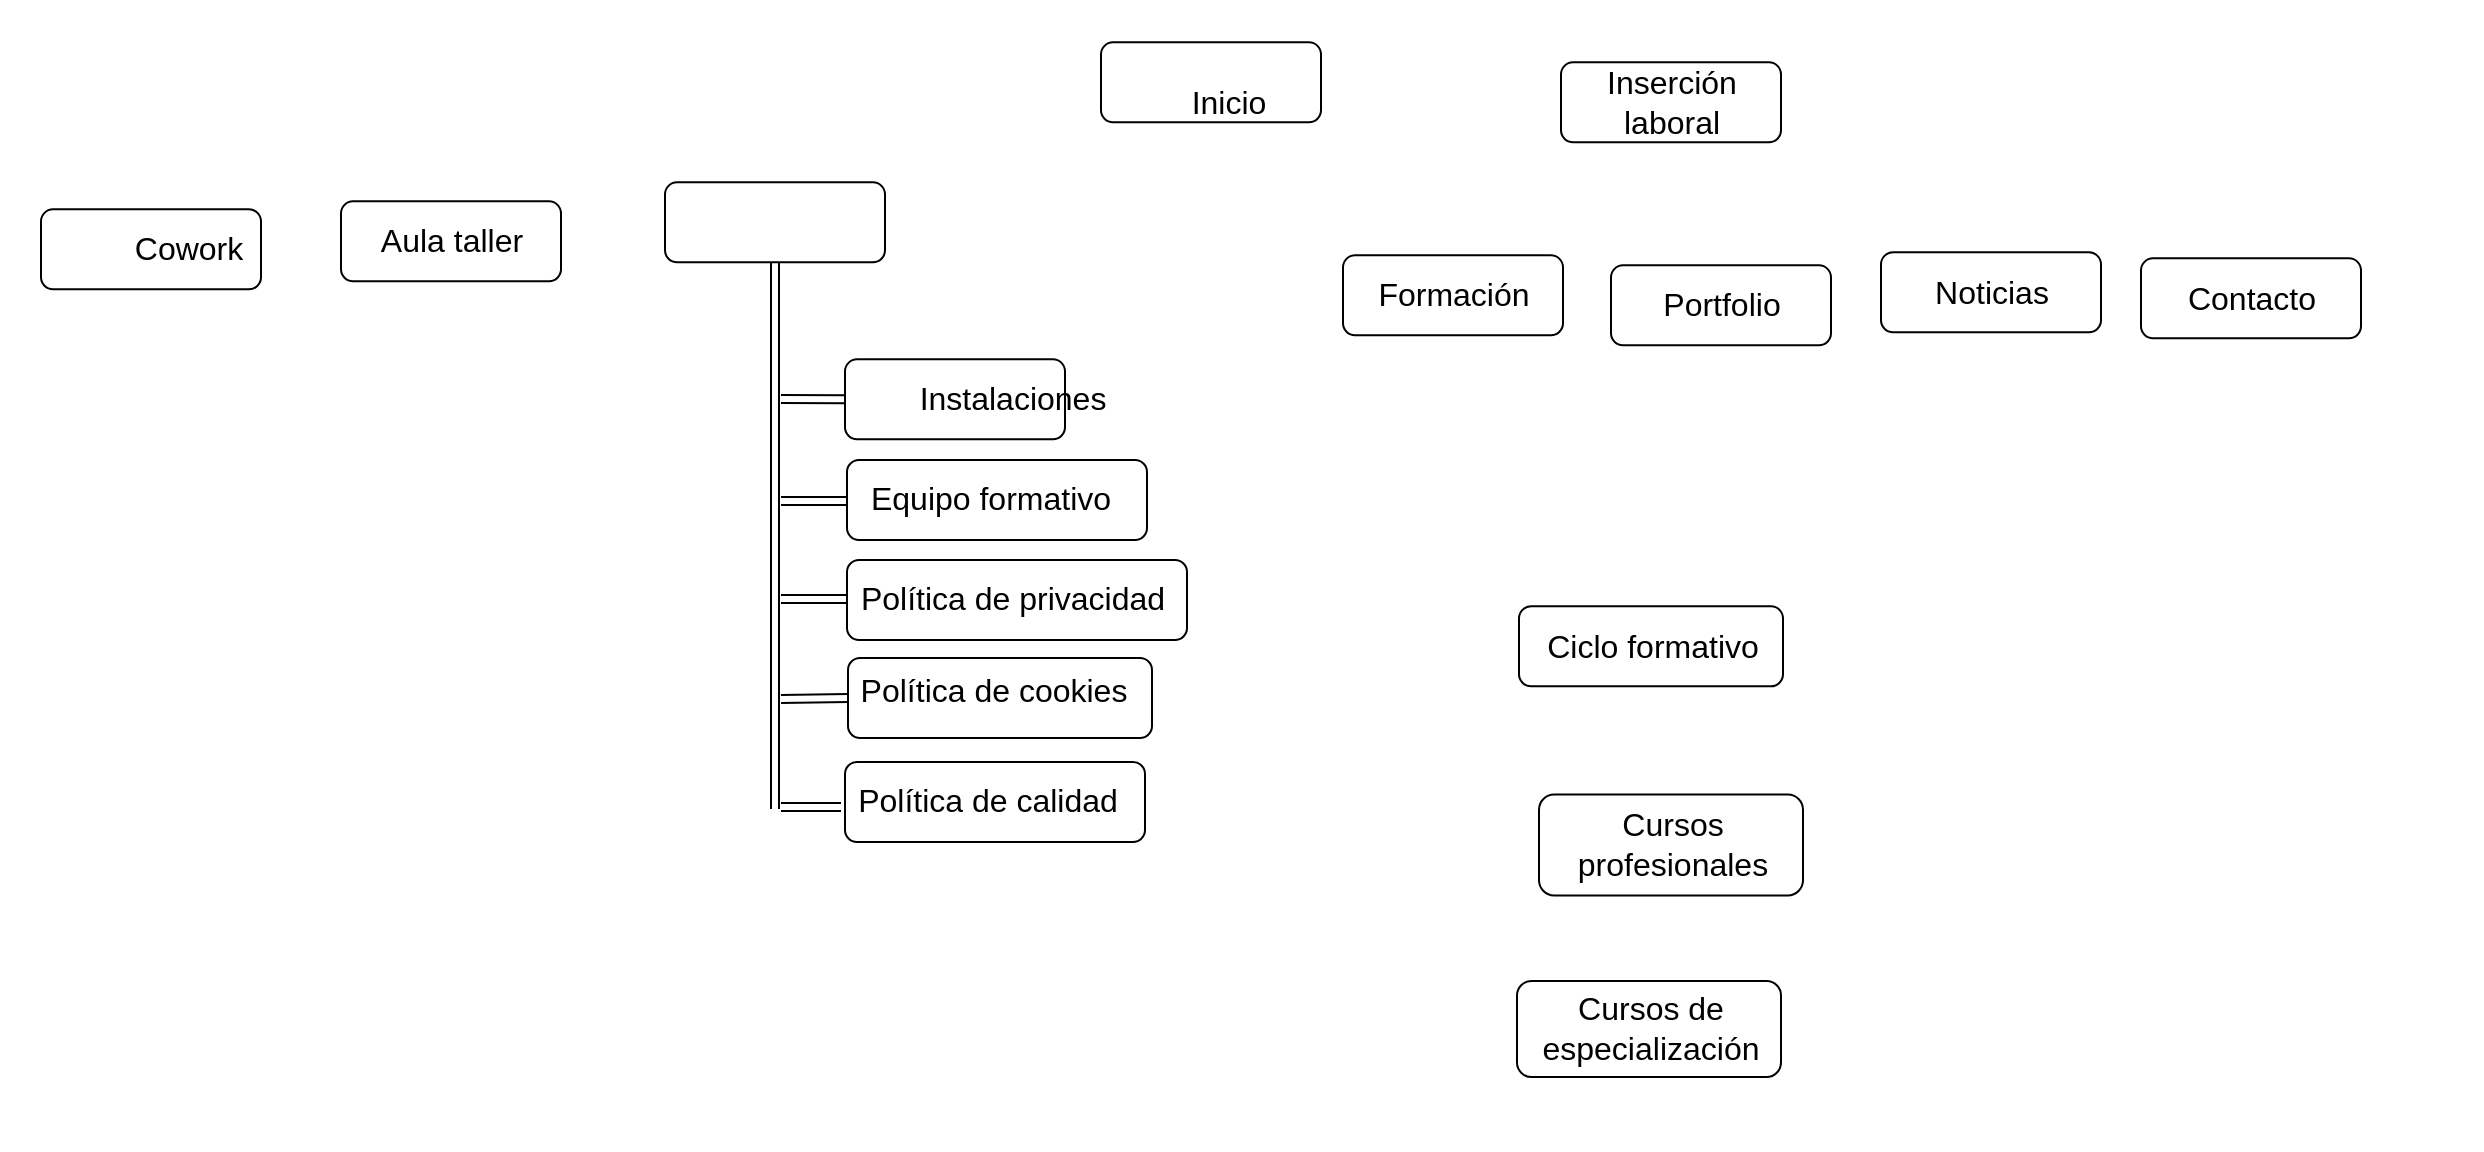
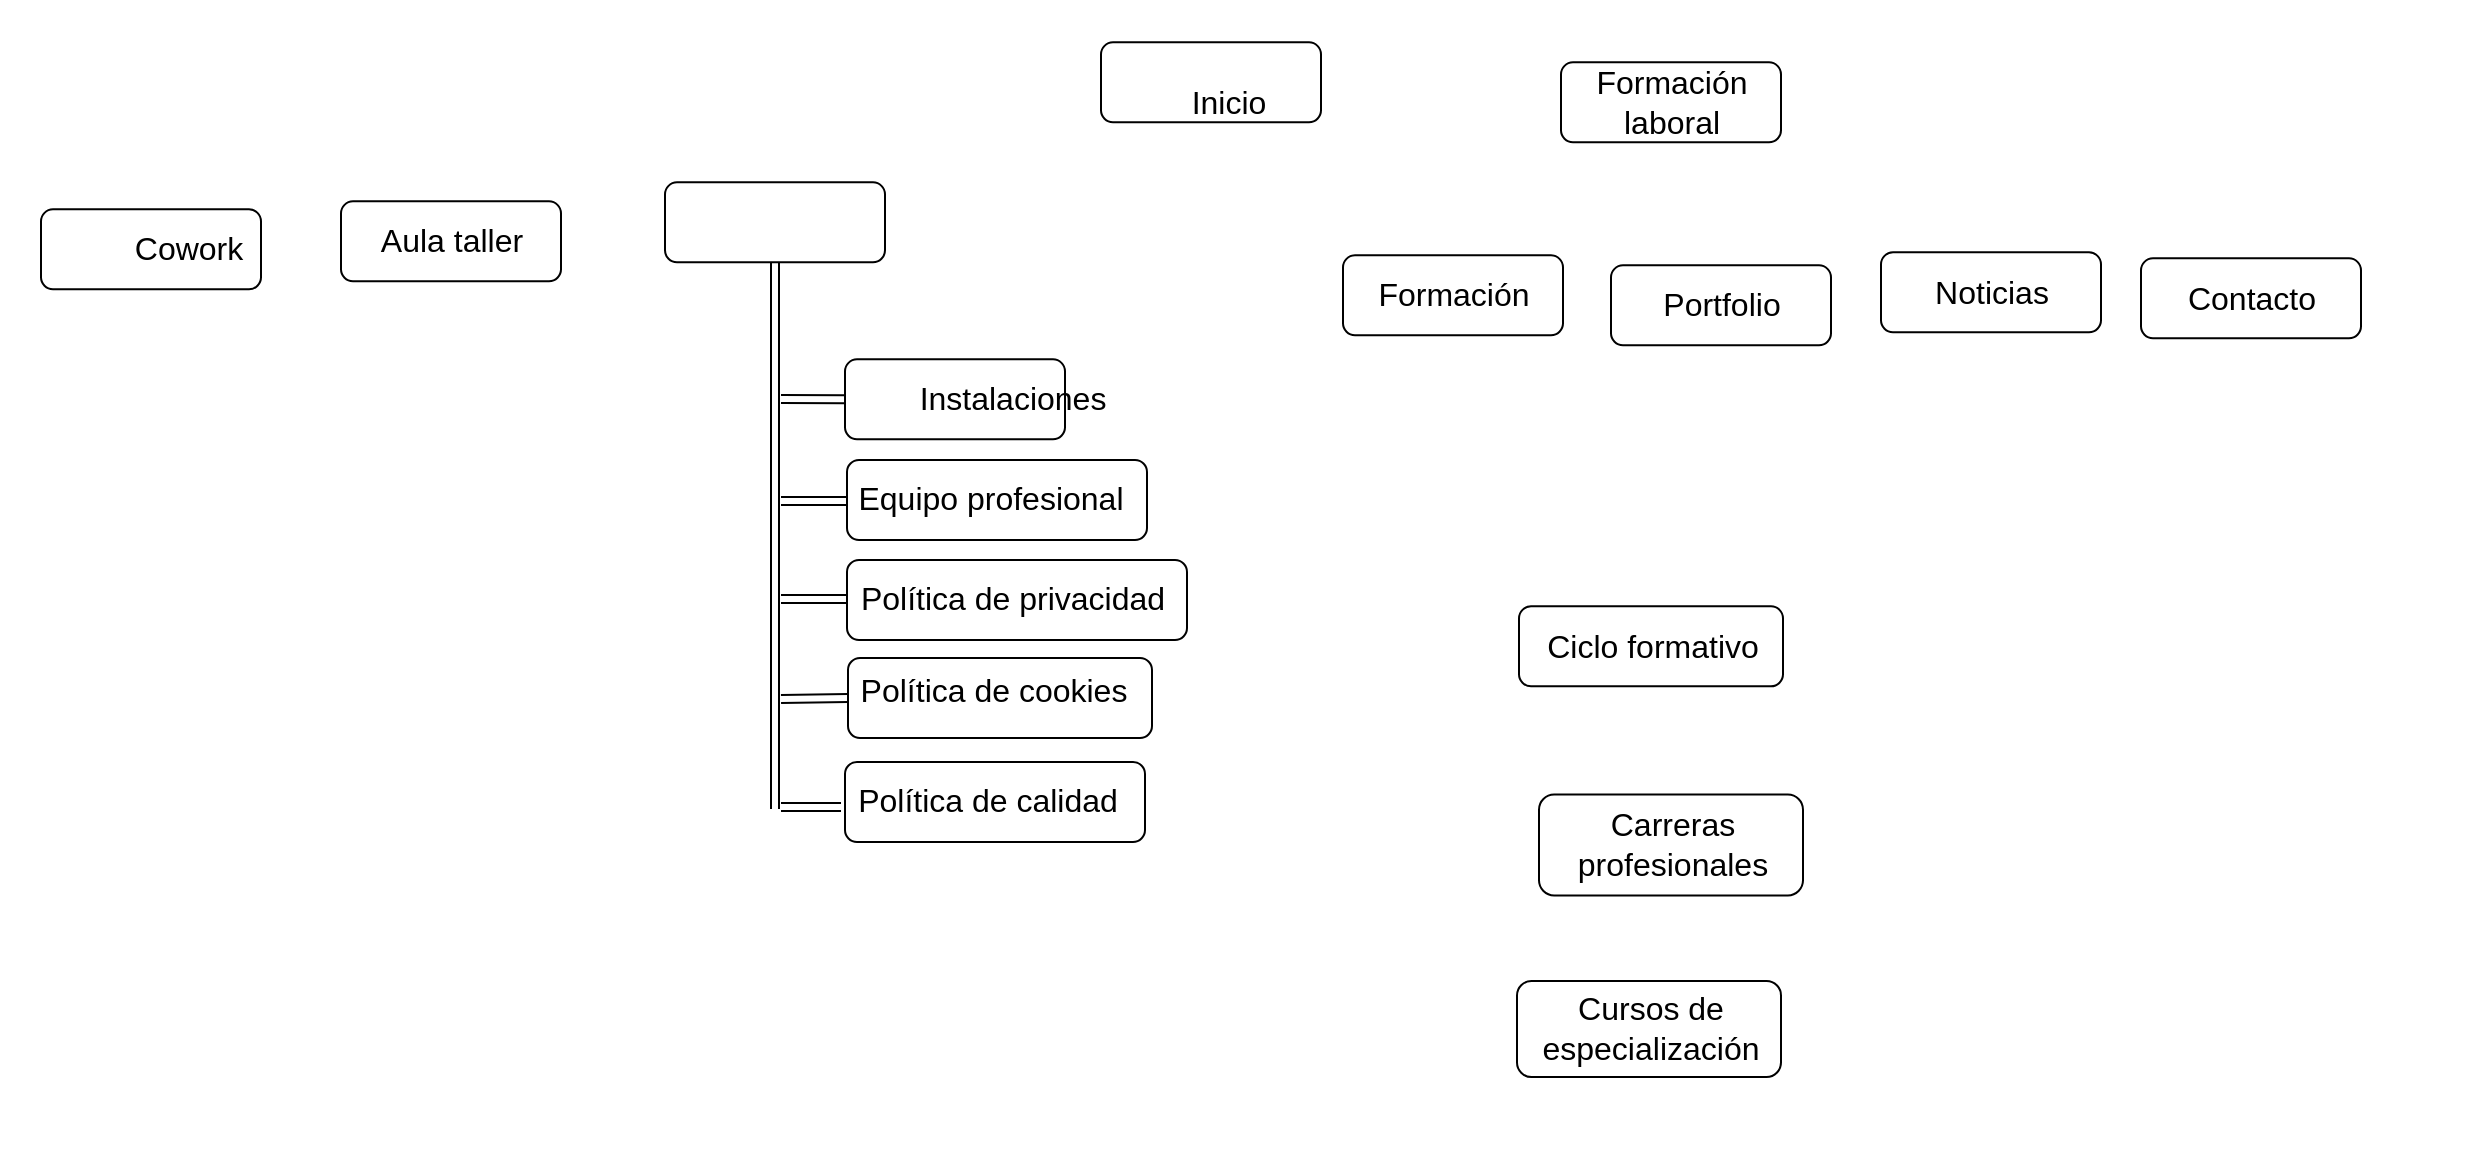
node "Inserción laboral": label "Inserción laboral" -> "Formación laboral"
node "Equipo formativo": label "Equipo formativo" -> "Equipo profesional"
node "Cursos profesionales": label "Cursos profesionales" -> "Carreras profesionales"
